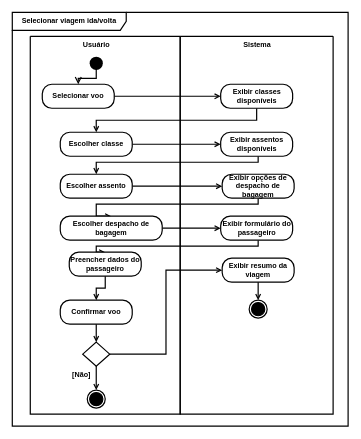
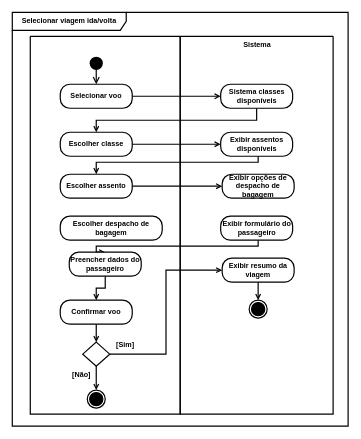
node "Usuário": removed
node "Selecionar voo": moved (78, 96) -> (96, 96)
node "Exibir classes disponíveis": label "Exibir classes disponíveis" -> "Sistema classes disponíveis"
edge "Exibir opções de despacho de bagagem" -> "Escolher despacho de bagagem": removed
edge "Escolher despacho de bagagem" -> "Exibir formulário do passageiro": removed
node "[Sim]": added
